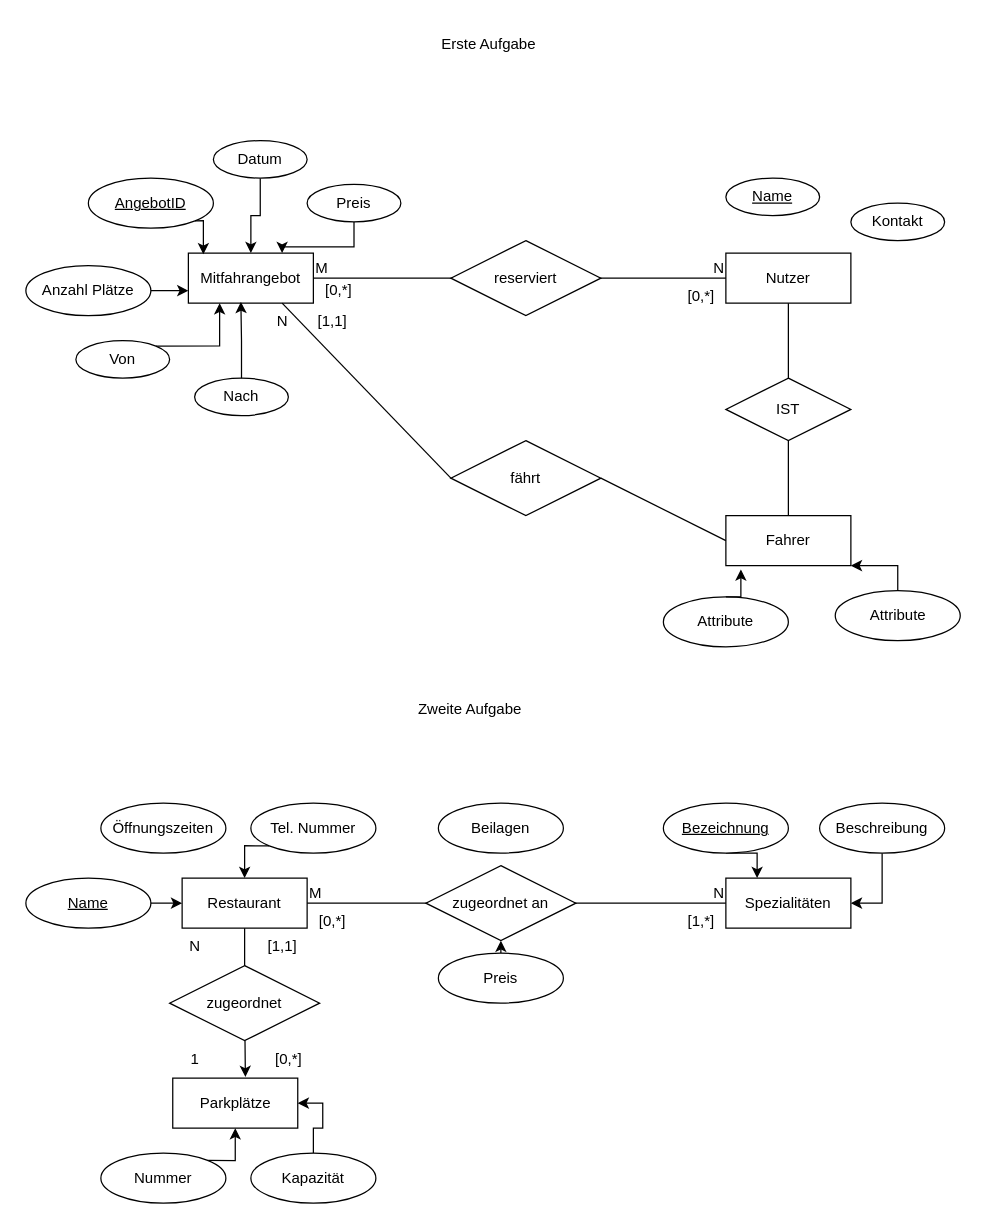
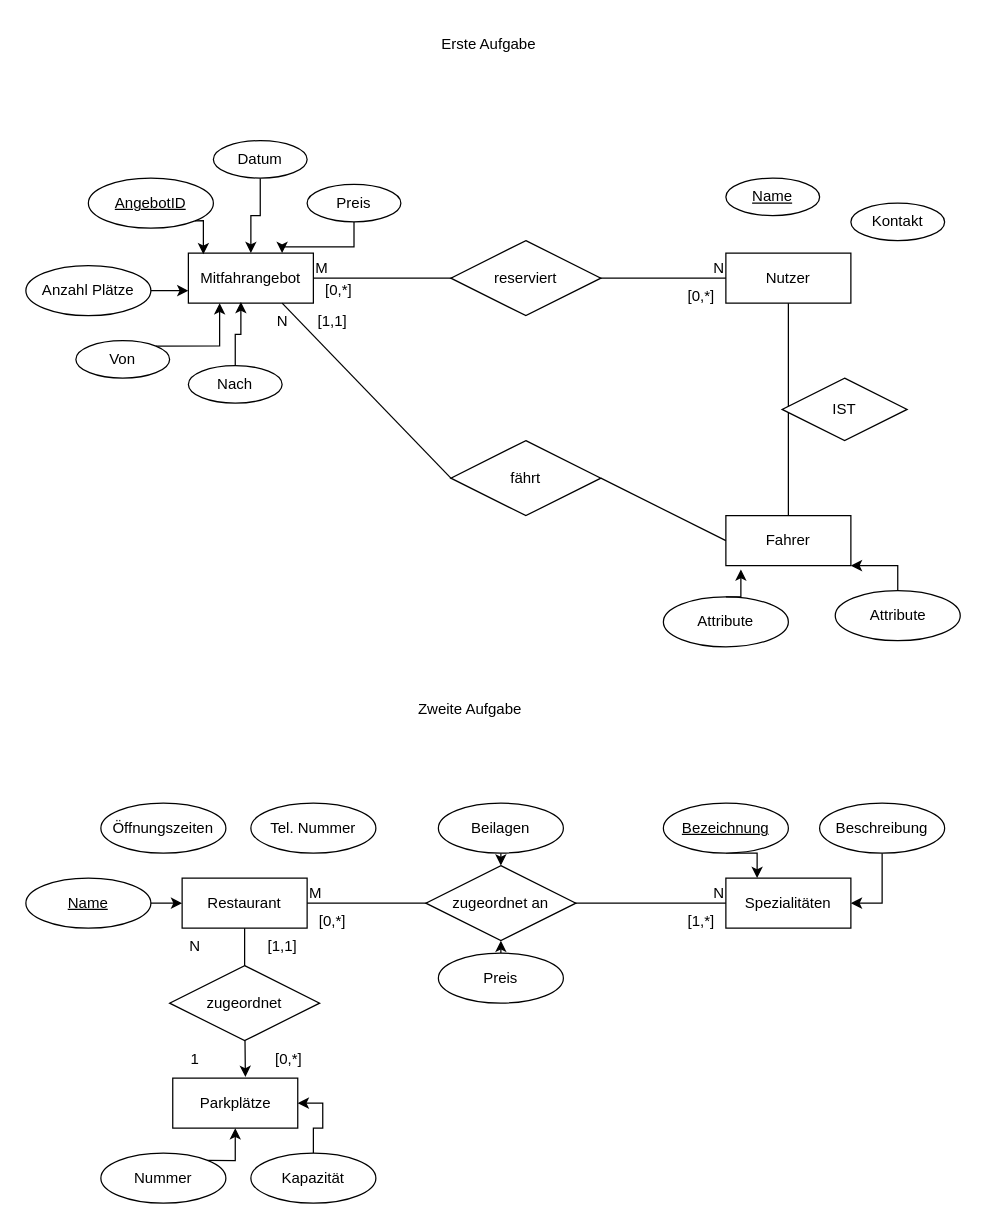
node "Nach": moved (241, 397) -> (235, 384)
node "IST": moved (788, 409) -> (844, 409)
edge "Tel. Nummer" -> "Restaurant": removed
edge "Beilagen" -> "zugeordnet an": added
